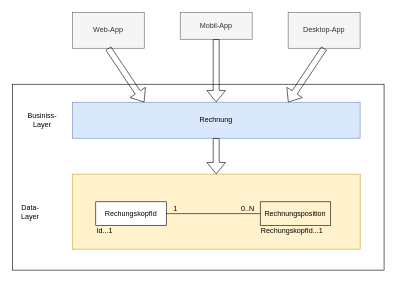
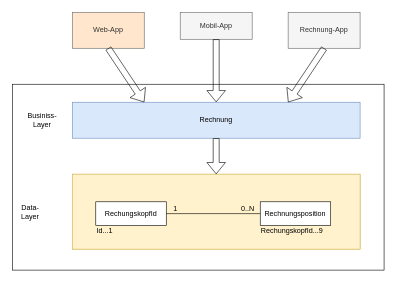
node "Web-App": fillcolor #f5f5f5 -> #ffe6cc
node "Desktop-App": label "Desktop-App" -> "Rechnung-App"
node "Rechnungsposition": fillcolor #fff2cc -> #ffffff
node "RechungskopfId...1": label "RechungskopfId...1" -> "RechungskopfId...9"
